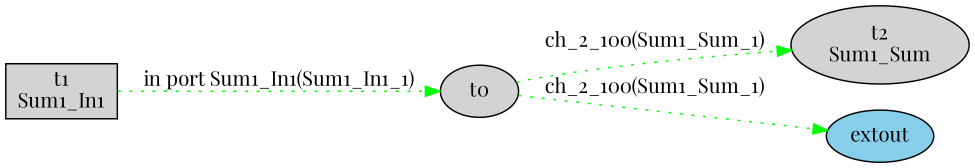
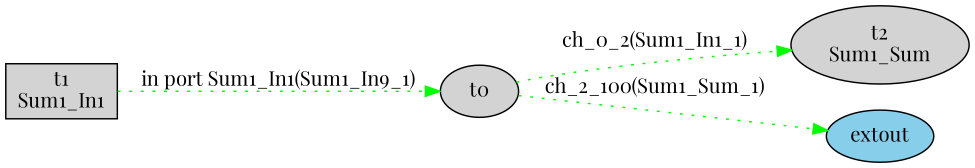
edge "t0" -> "t2 Sum1_Sum": label "ch_2_100(Sum1_Sum_1)" -> "ch_0_2(Sum1_In1_1)"
edge "t1 Sum1_In1" -> "t0": label "in port Sum1_In1(Sum1_In1_1)" -> "in port Sum1_In1(Sum1_In9_1)"
